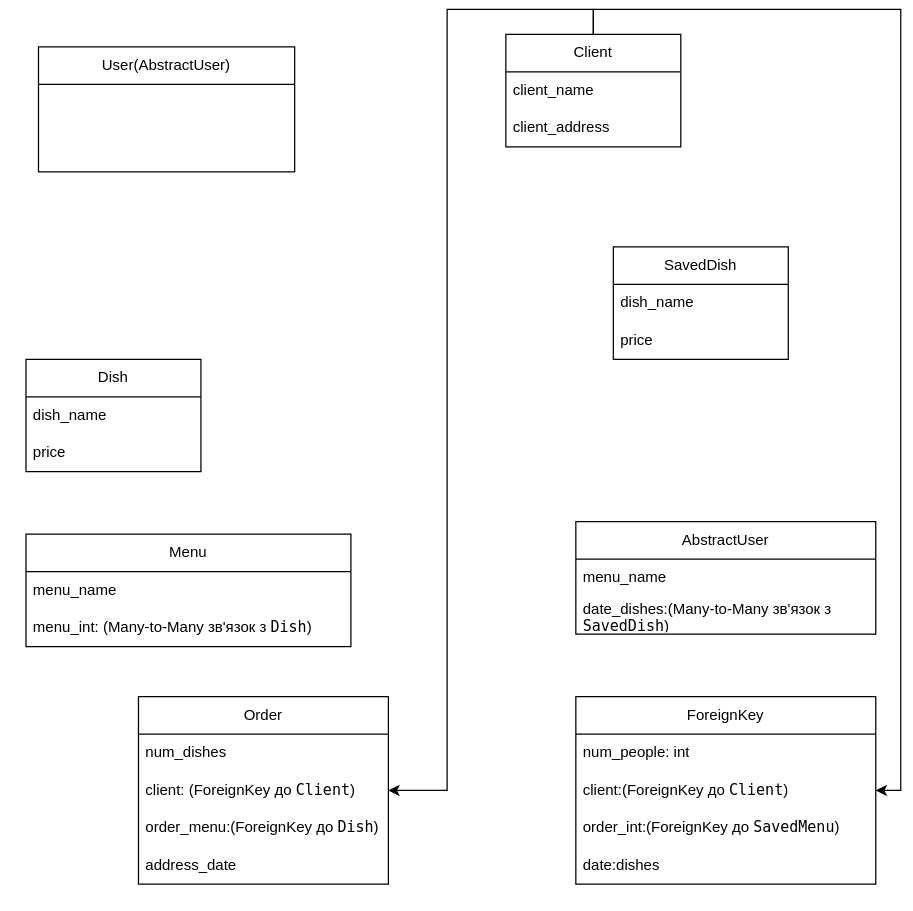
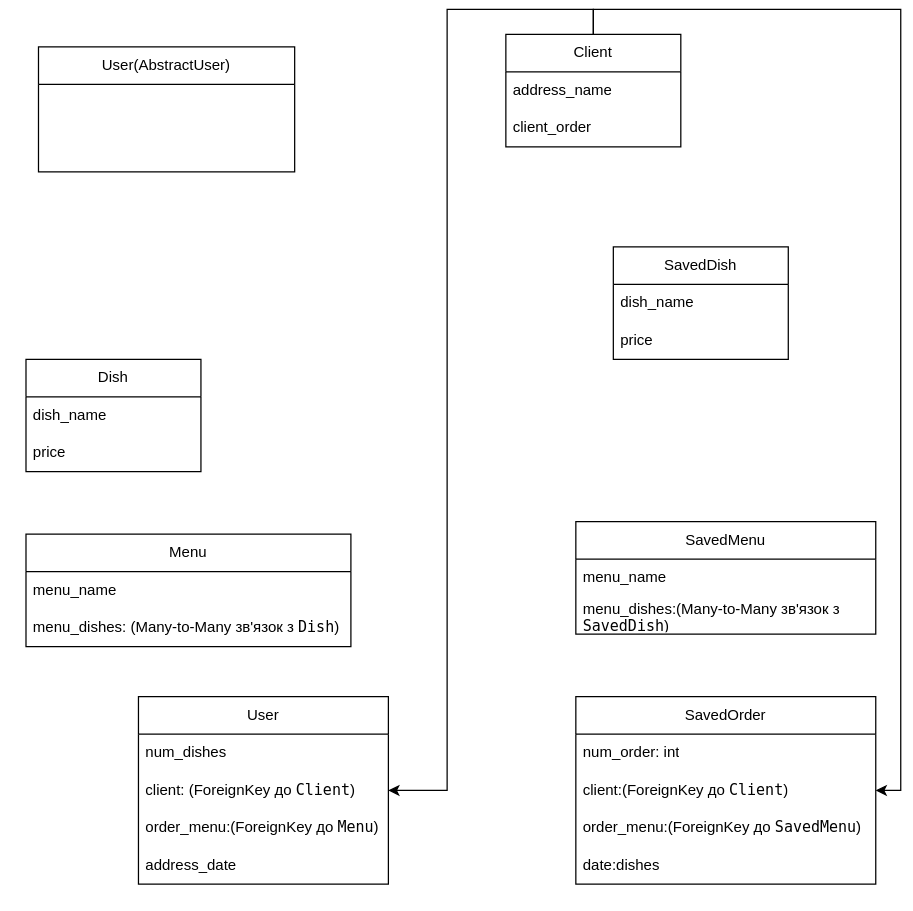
node "client_name": label "client_name" -> "address_name"
node "client_address": label "client_address" -> "client_order"
node "AbstractUser": label "AbstractUser" -> "SavedMenu"
node "date_dishes:(Many-to-Many зв'язок з SavedDish)": label "date_dishes:(Many-to-Many зв'язок з SavedDish)" -> "menu_dishes:(Many-to-Many зв'язок з SavedDish)"
node "menu_int: (Many-to-Many зв'язок з Dish)": label "menu_int: (Many-to-Many зв'язок з Dish)" -> "menu_dishes: (Many-to-Many зв'язок з Dish)"
node "Order": label "Order" -> "User"
node "ForeignKey": label "ForeignKey" -> "SavedOrder"
node "num_people: int": label "num_people: int" -> "num_order: int"
node "order_menu:(ForeignKey до Dish)": label "order_menu:(ForeignKey до Dish)" -> "order_menu:(ForeignKey до Menu)"
node "order_int:(ForeignKey до SavedMenu)": label "order_int:(ForeignKey до SavedMenu)" -> "order_menu:(ForeignKey до SavedMenu)"
